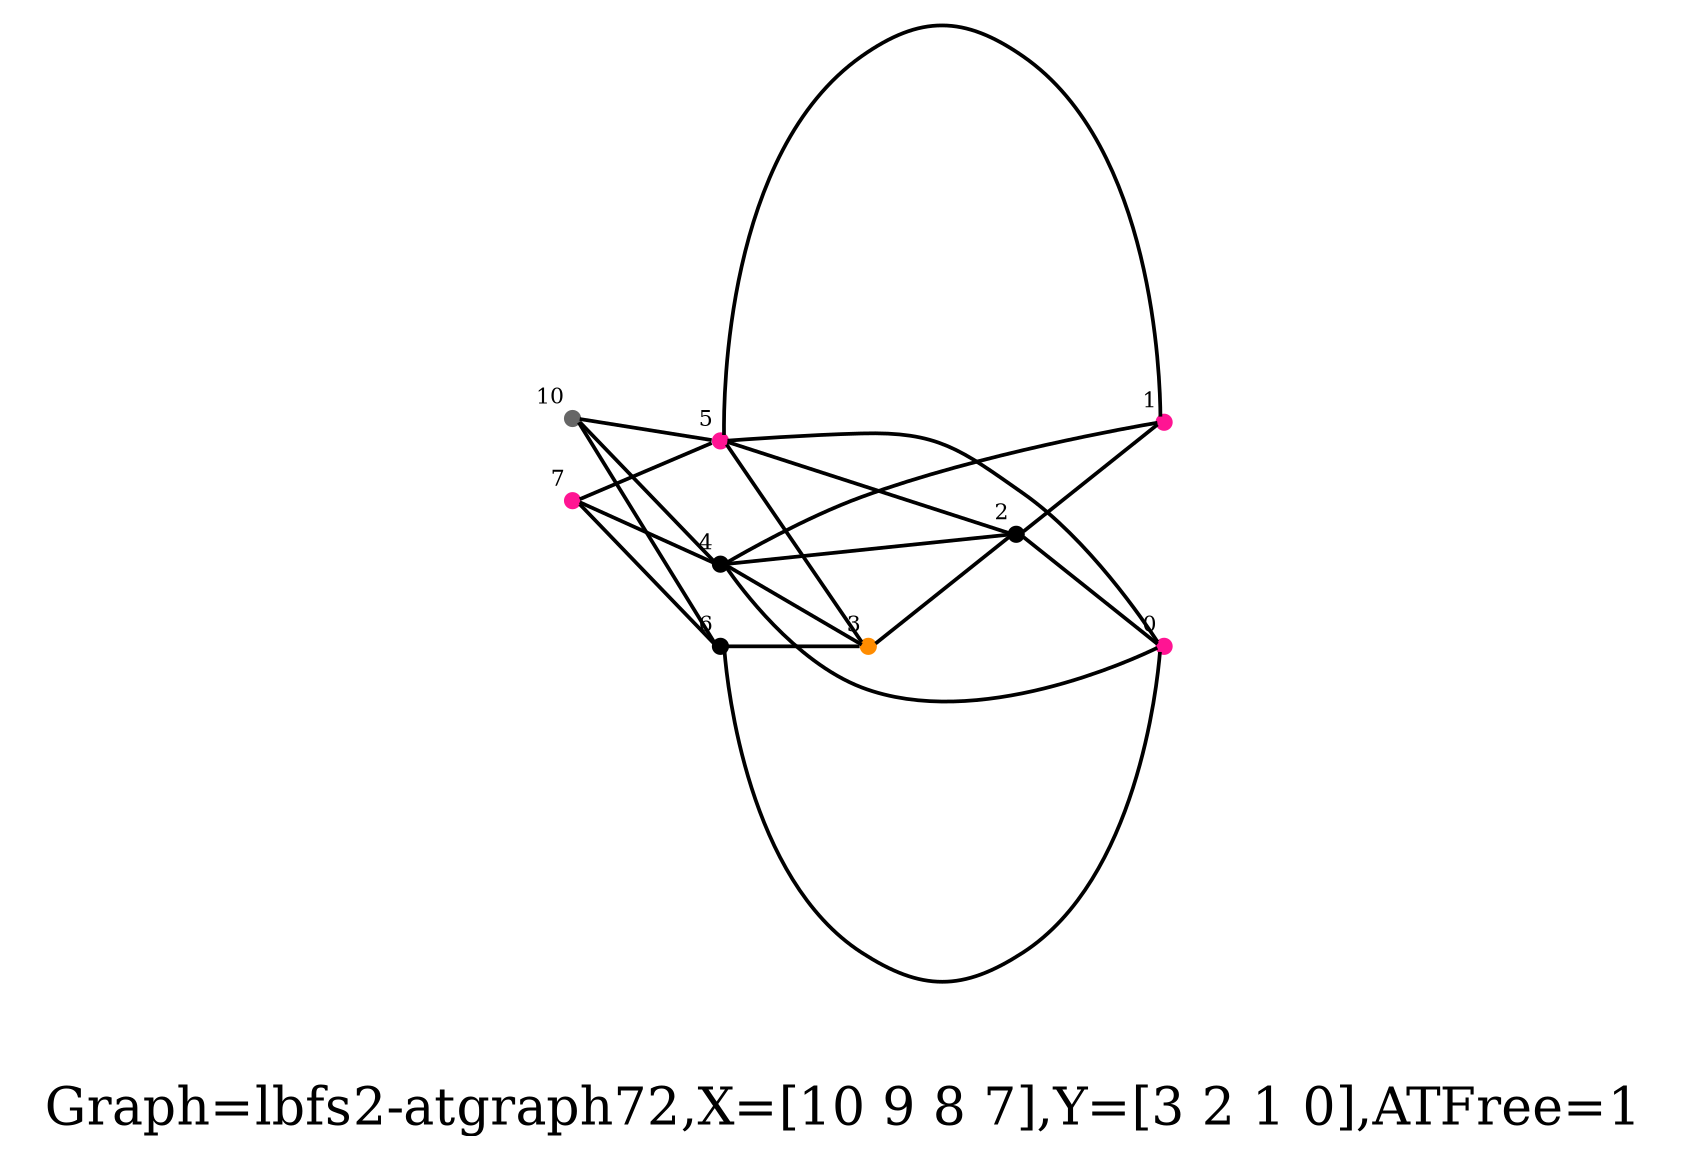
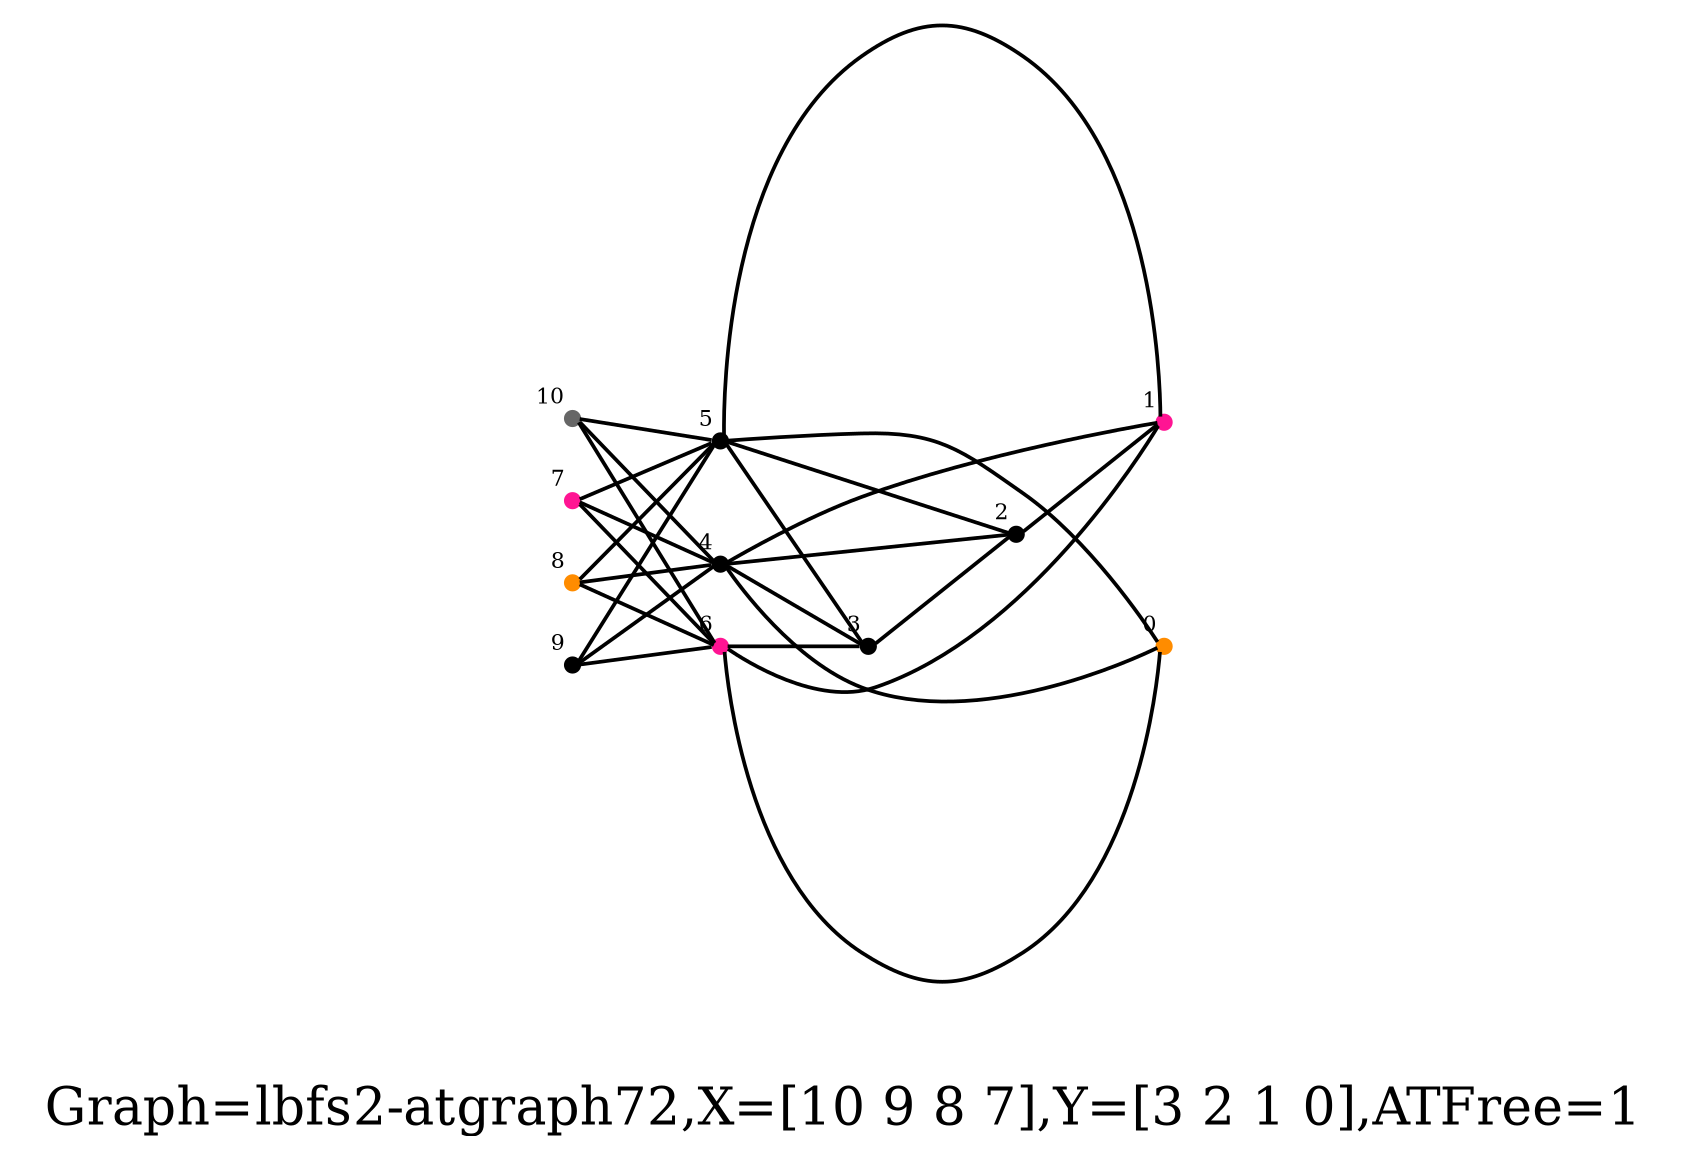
node "5": color deeppink -> black
node "8": added
edge "2" -- "0": removed
edge "1" -- "6": added
node "6": color black -> deeppink
node "3": color darkorange -> black
node "0": color deeppink -> darkorange
node "9": added
